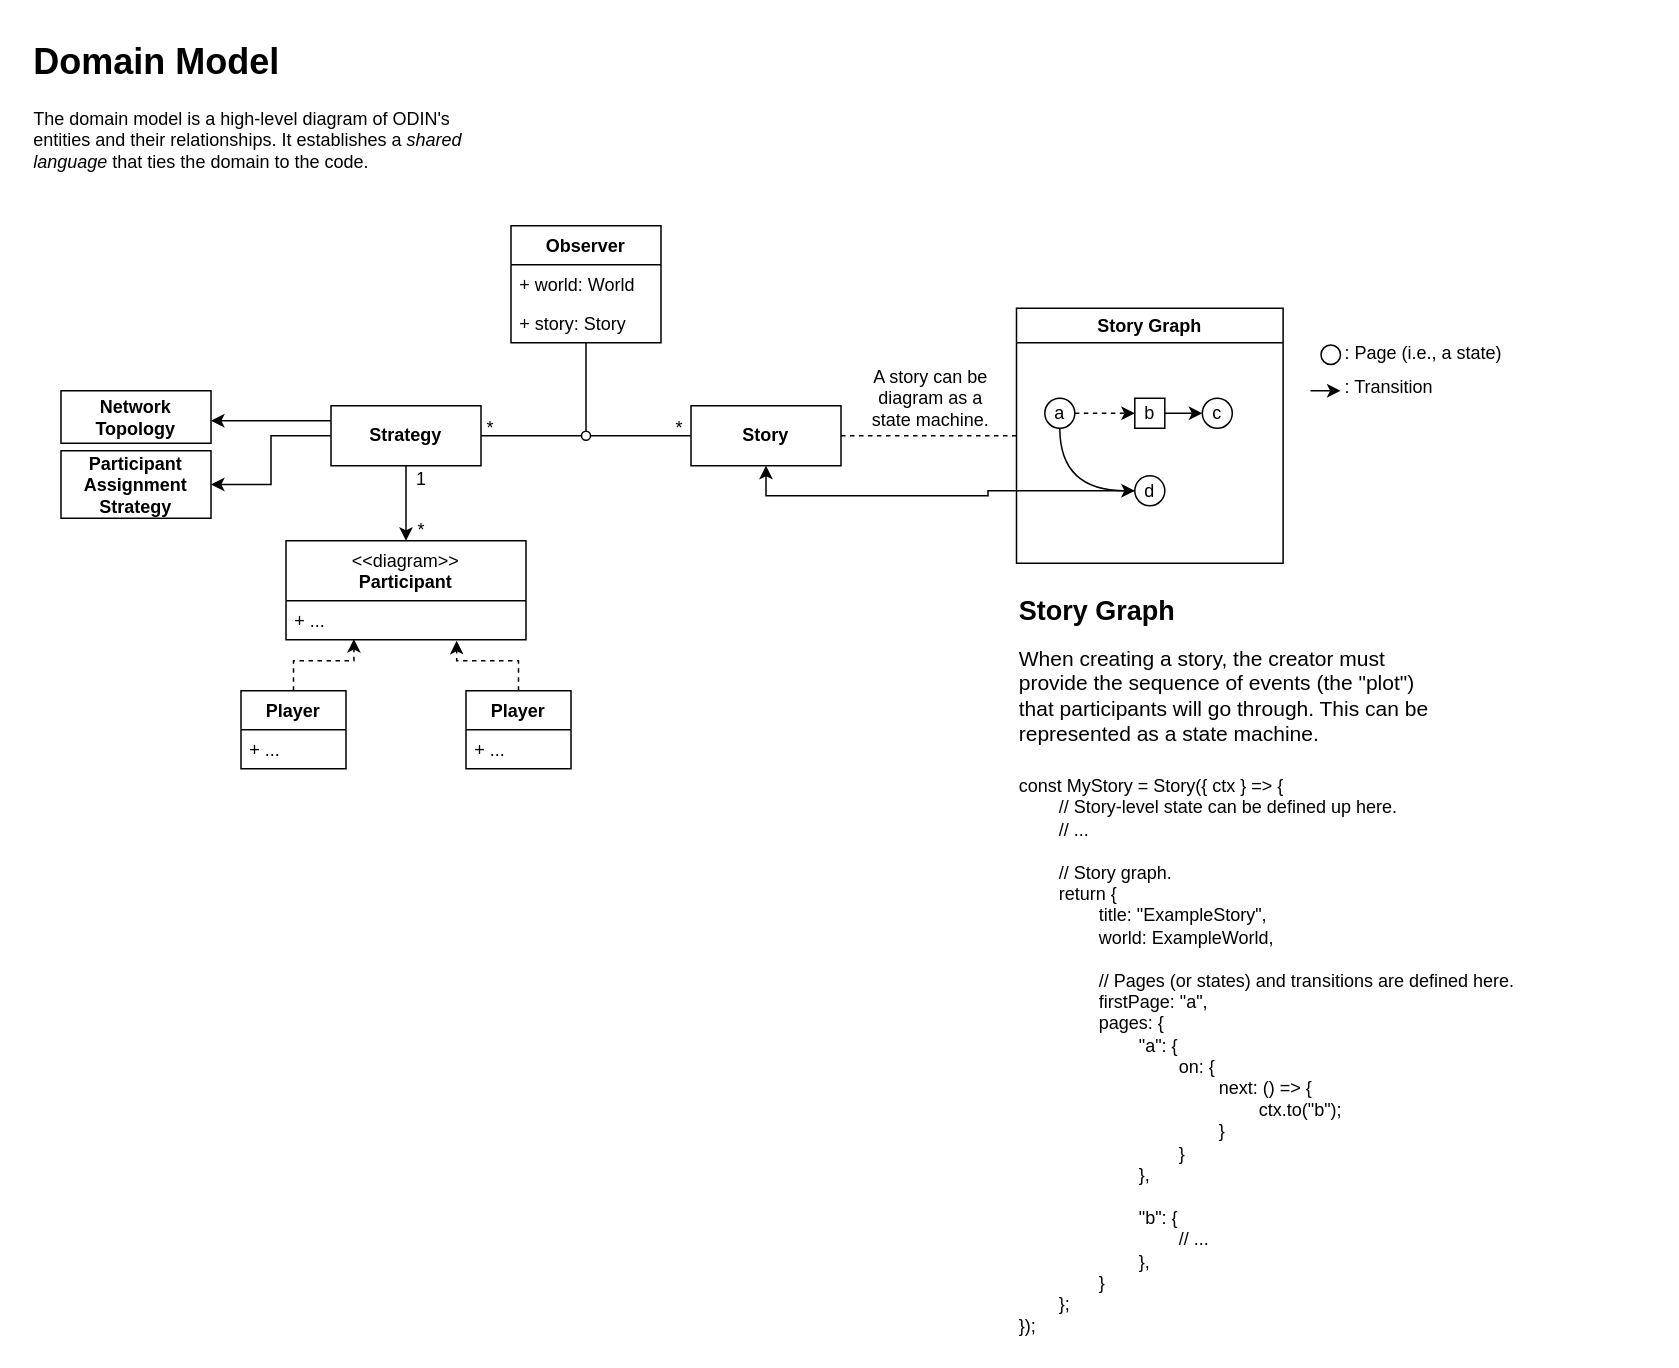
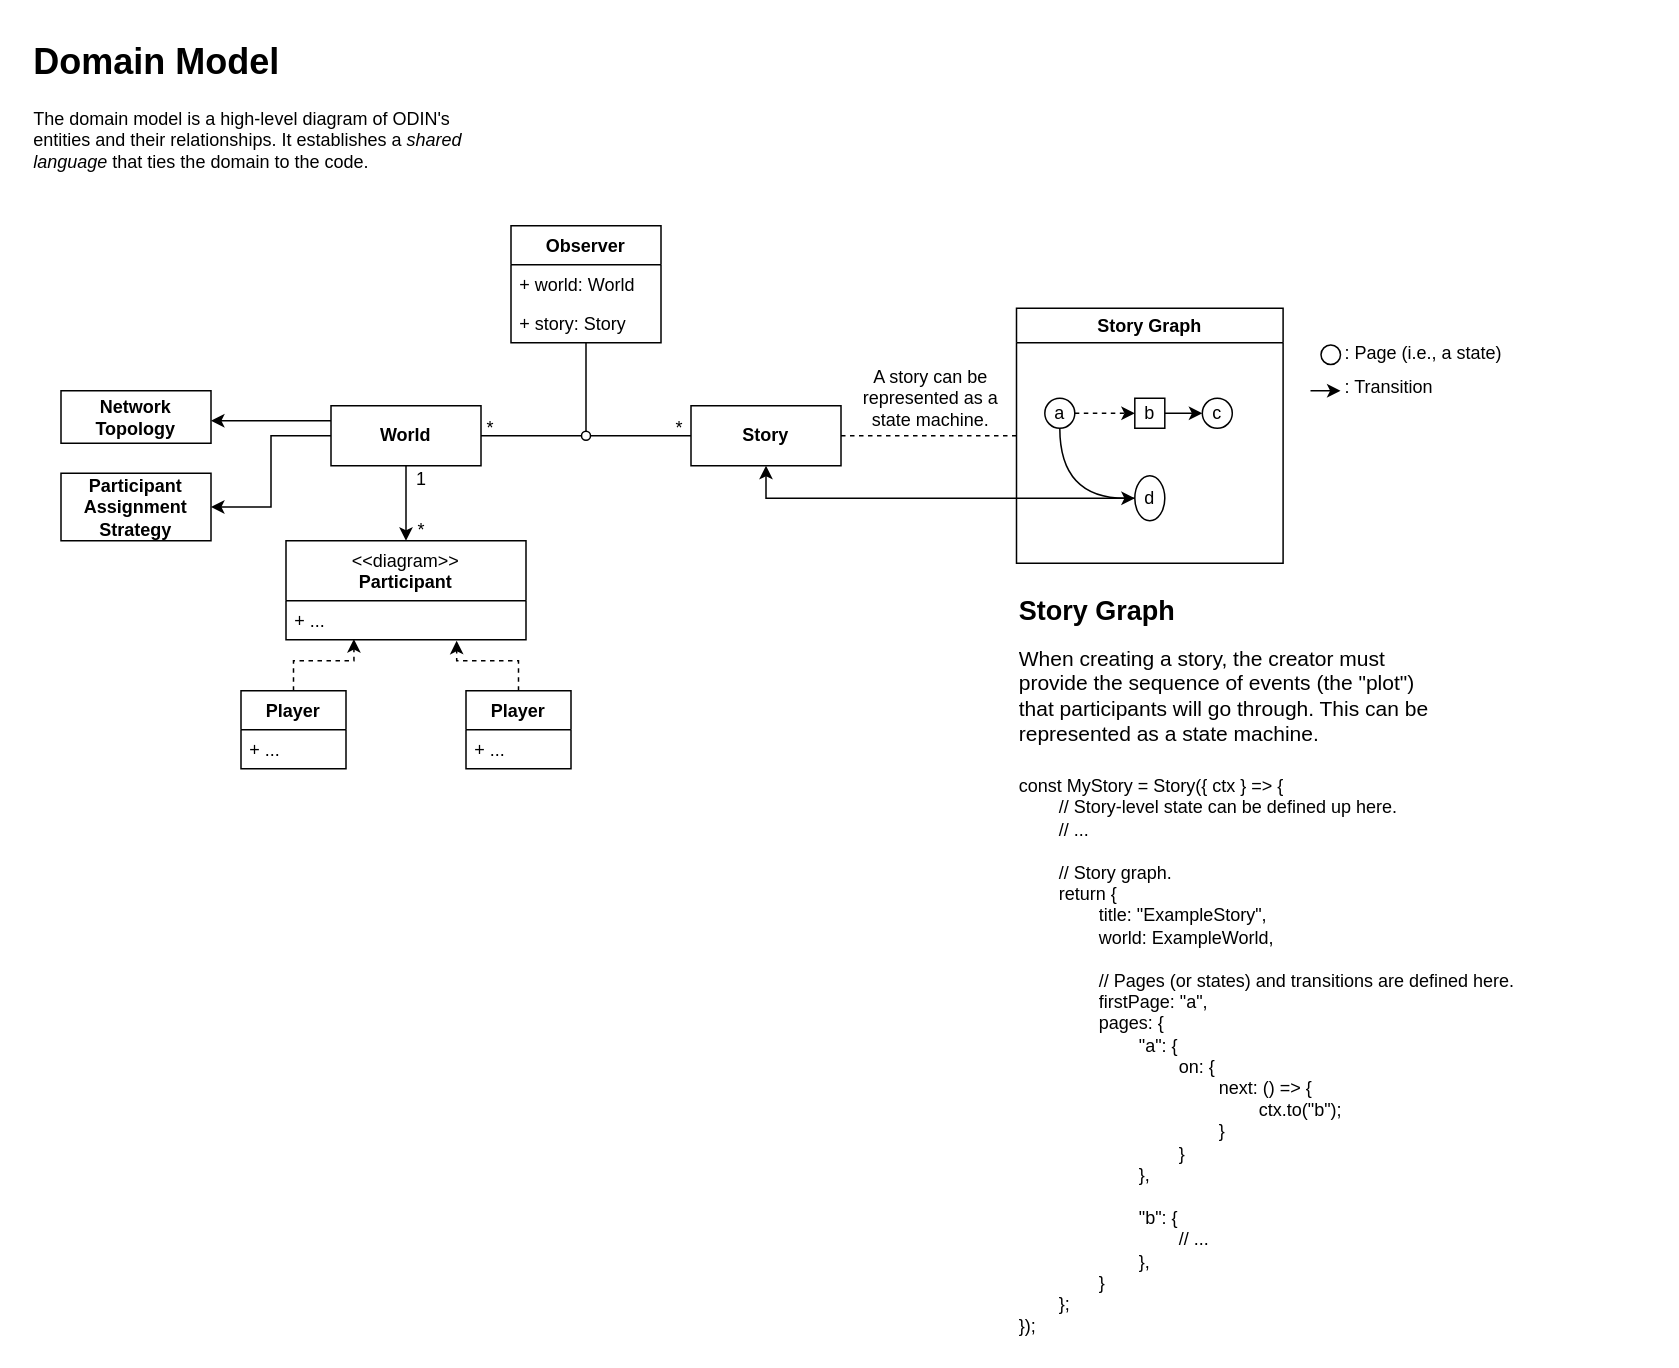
node "A story can be diagram as a state machine.": label "A story can be diagram as a state machine." -> "A story can be represented as a state machine."
node "Strategy": label "Strategy" -> "World"
node "Participant Assignment Strategy": moved (136, 485) -> (136, 507)
node "d": size 30x30 -> 30x45
